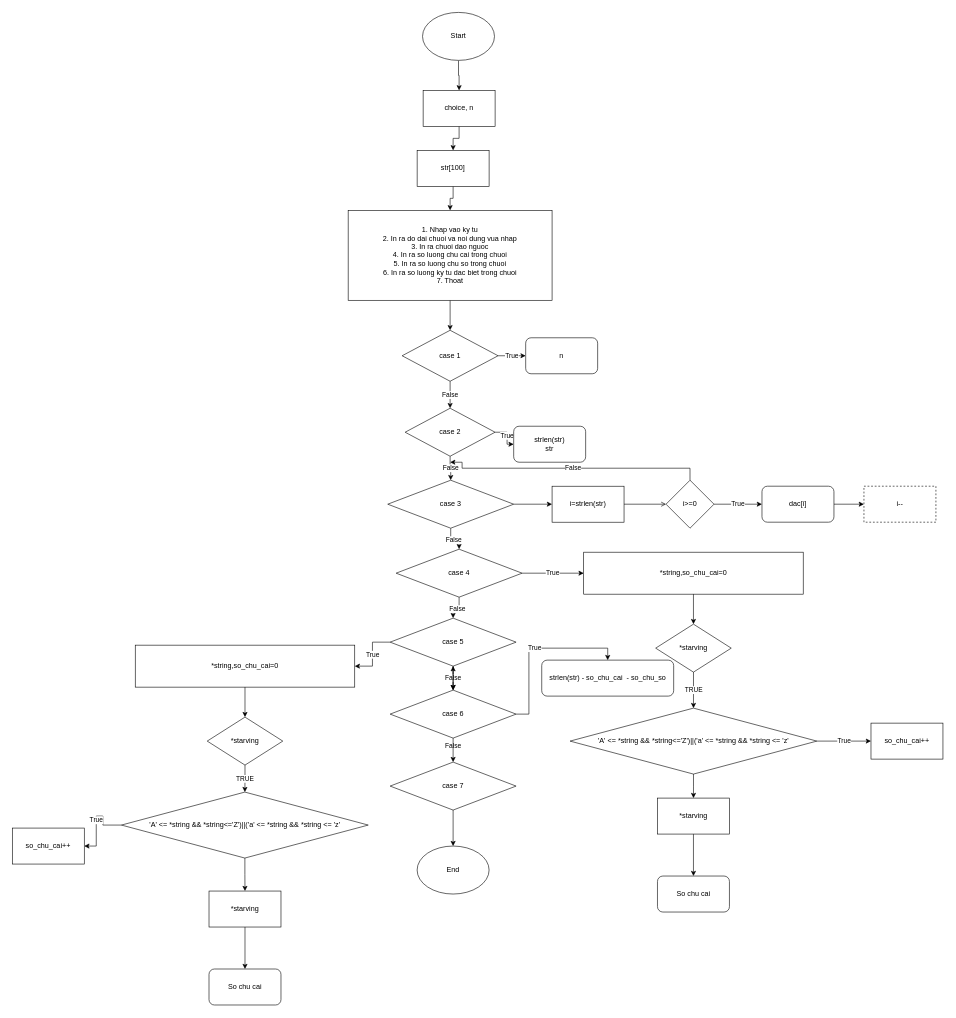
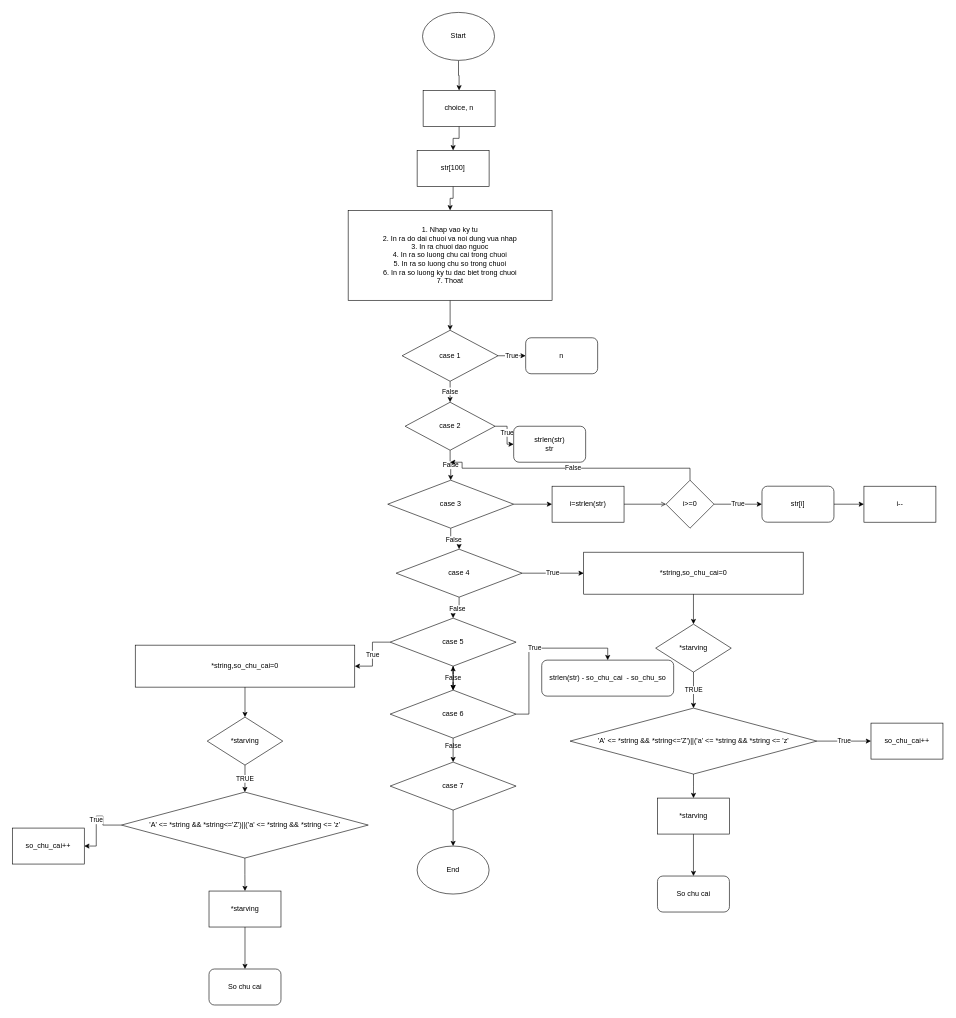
node "case 2": moved (450, 432) -> (450, 426)
node "dac[i]": label "dac[i]" -> "str[i]"
node "i--": style dashed -> solid
